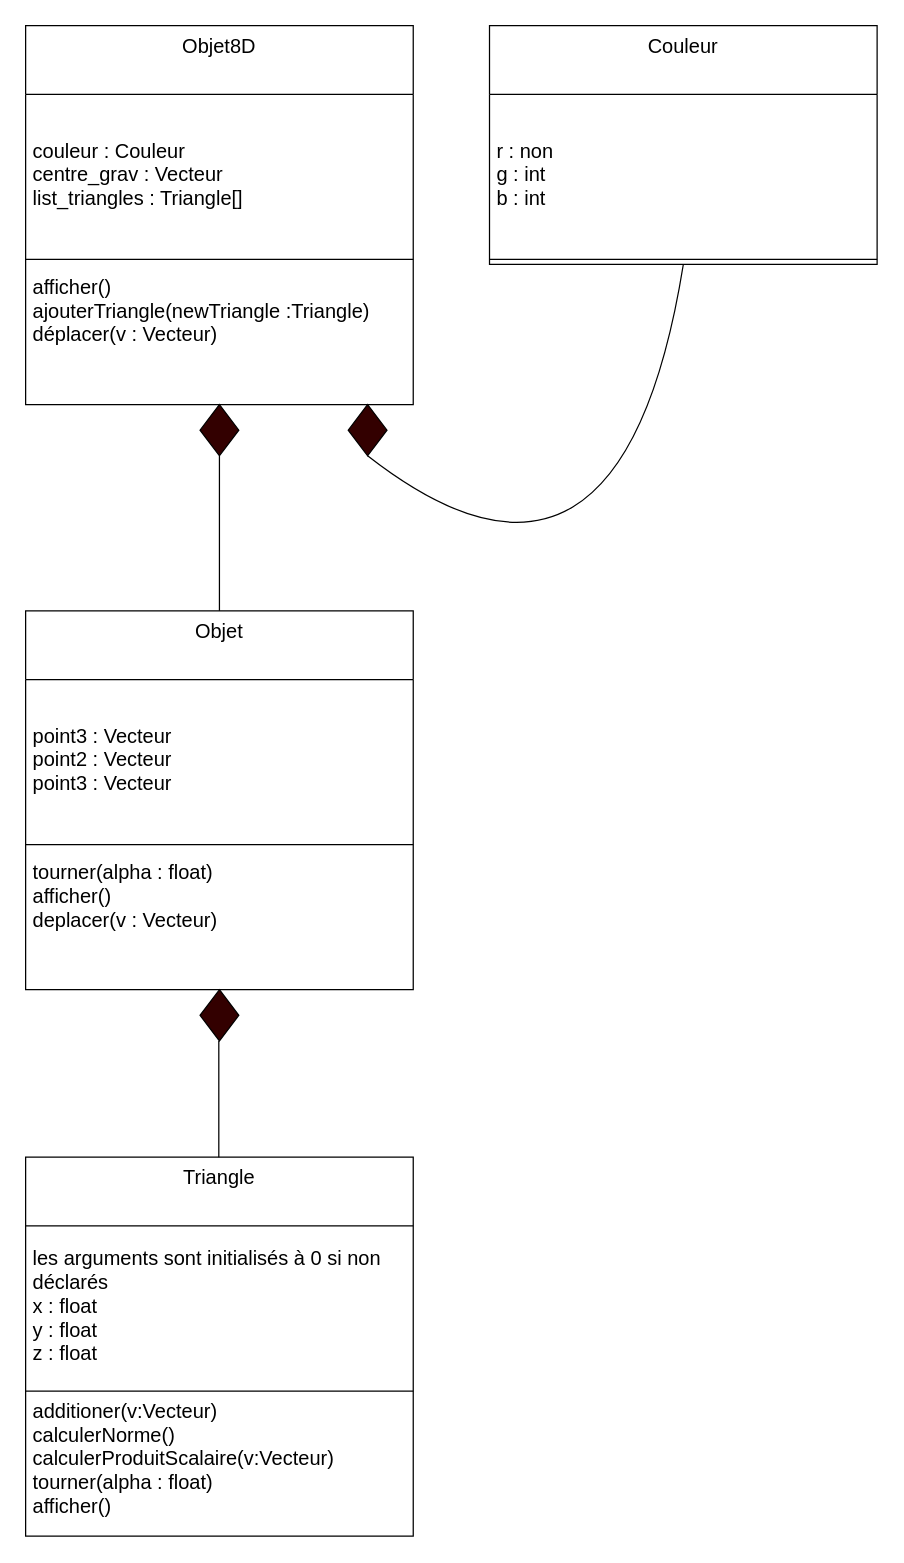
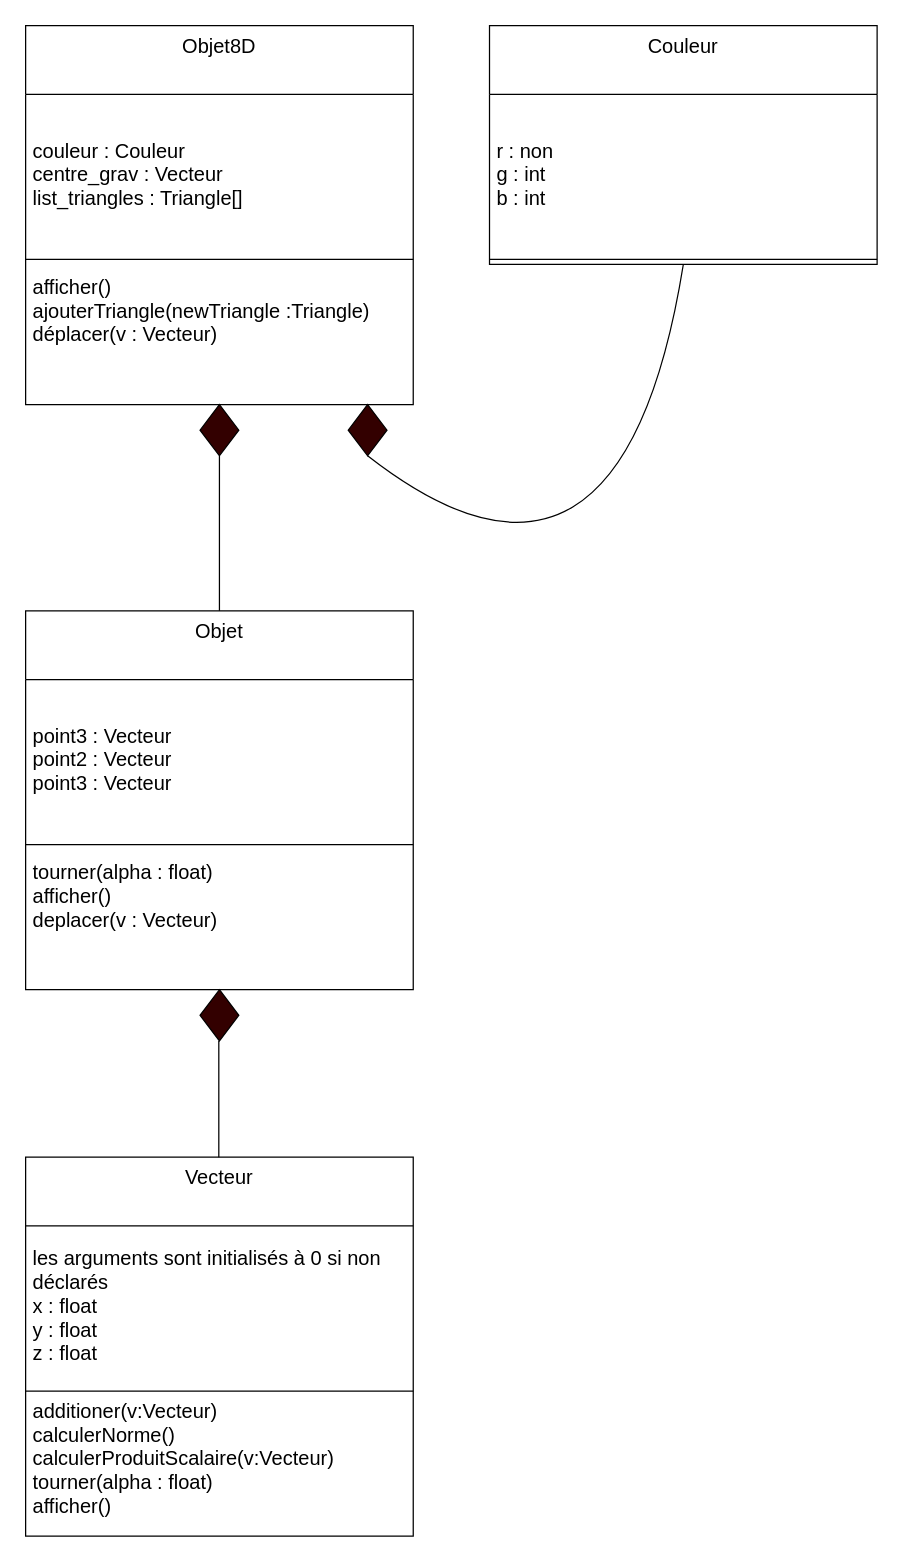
node "Triangle": label "Triangle" -> "Vecteur"
